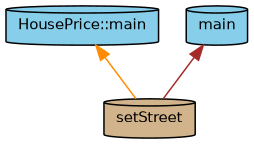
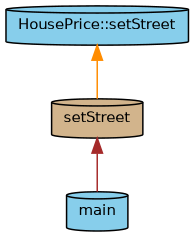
node "HousePrice::main": label "HousePrice::main" -> "HousePrice::setStreet"
edge "setStreet" -> "main": reversed
